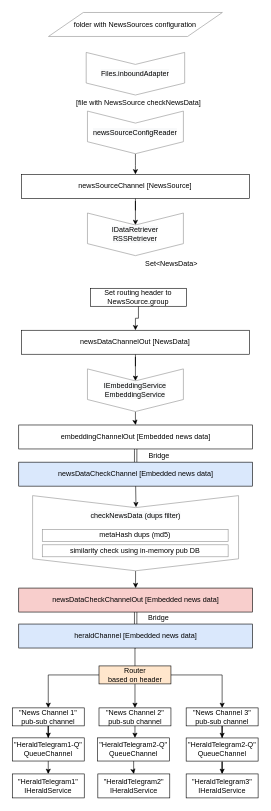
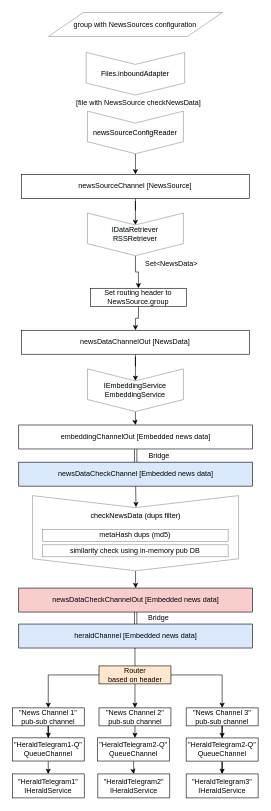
node "folder with NewsSources configuration": label "folder with NewsSources configuration" -> "group with NewsSources configuration"
edge "IDataRetriever RSSRetriever" -> "Set routing header to NewsSource.group": added
